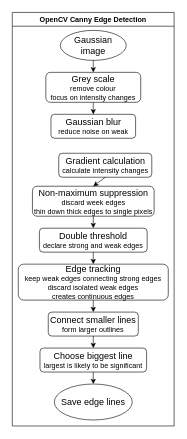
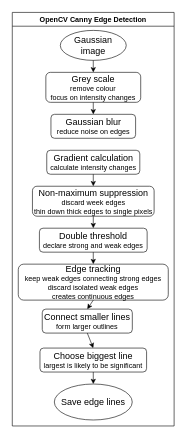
node "Gaussian blur reduce noise on weak": label "Gaussian blur reduce noise on weak" -> "Gaussian blur reduce noise on edges"
node "Gradient calculation calculate intensity changes": moved (105, 165) -> (93, 162)
node "Connect smaller lines form larger outlines": moved (93, 324) -> (87, 321)
